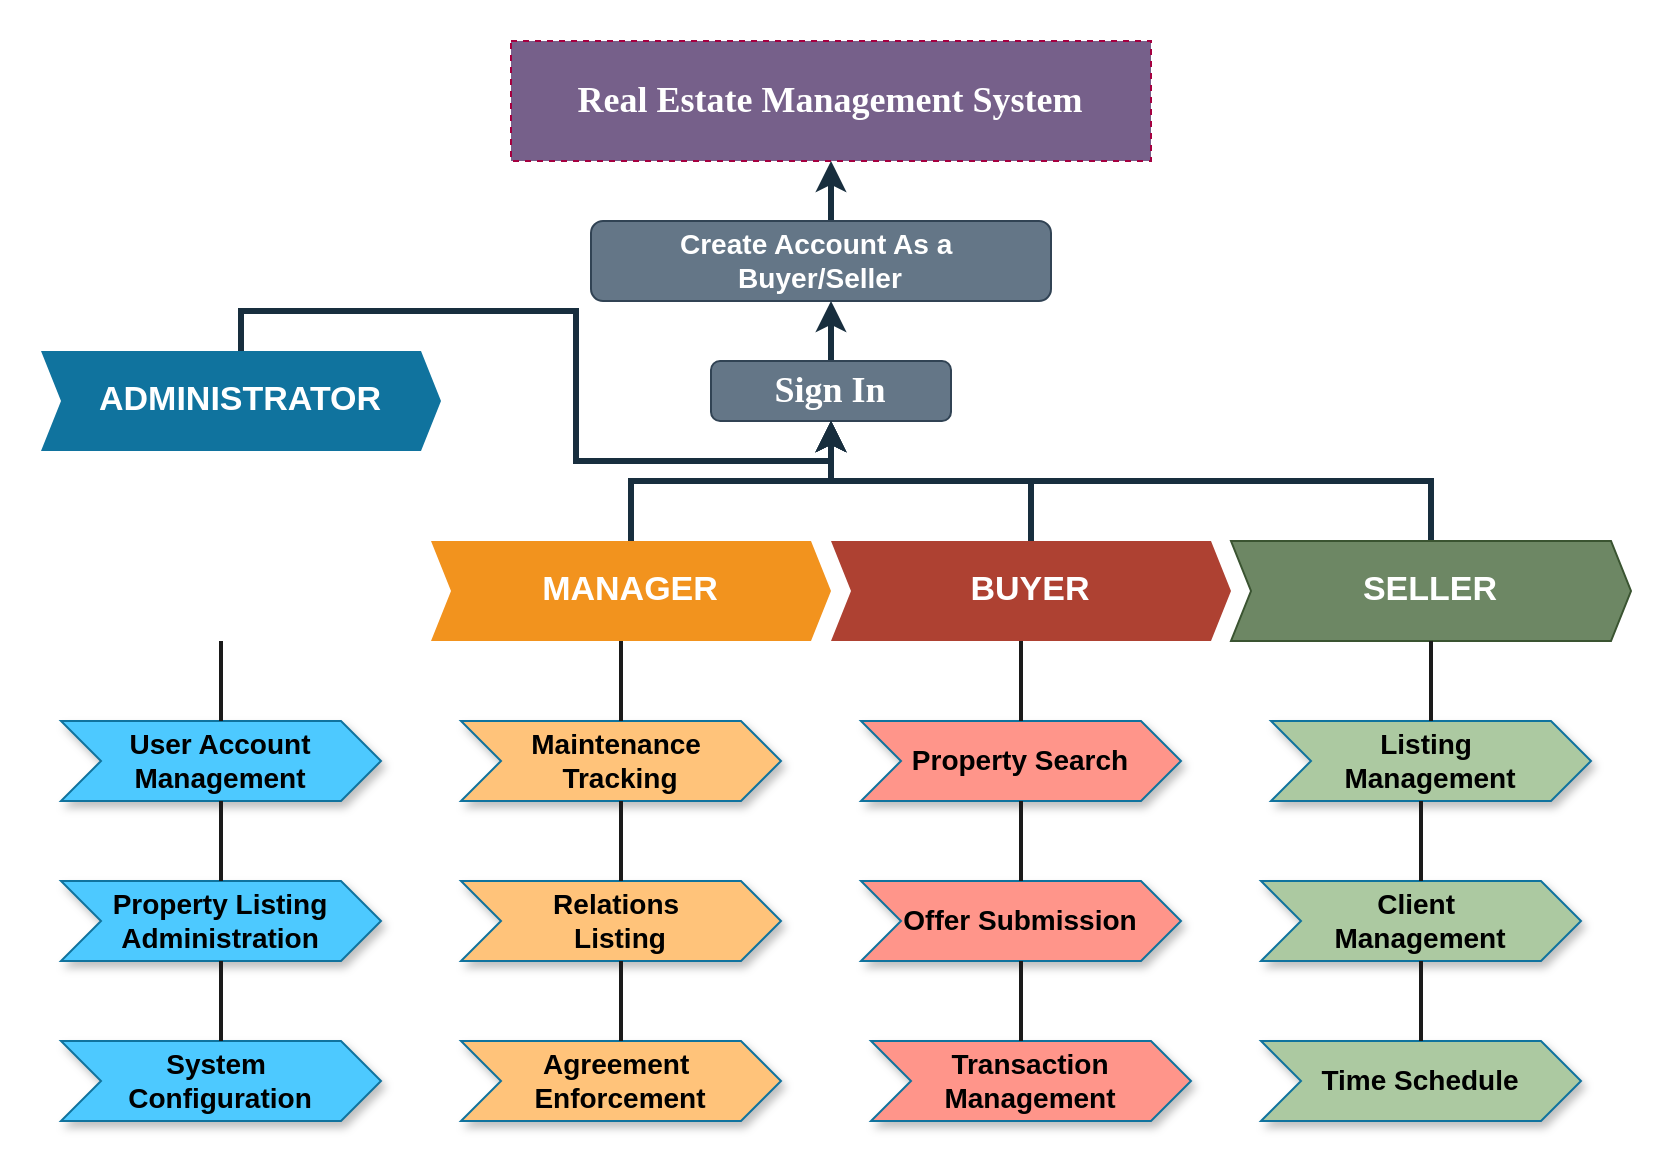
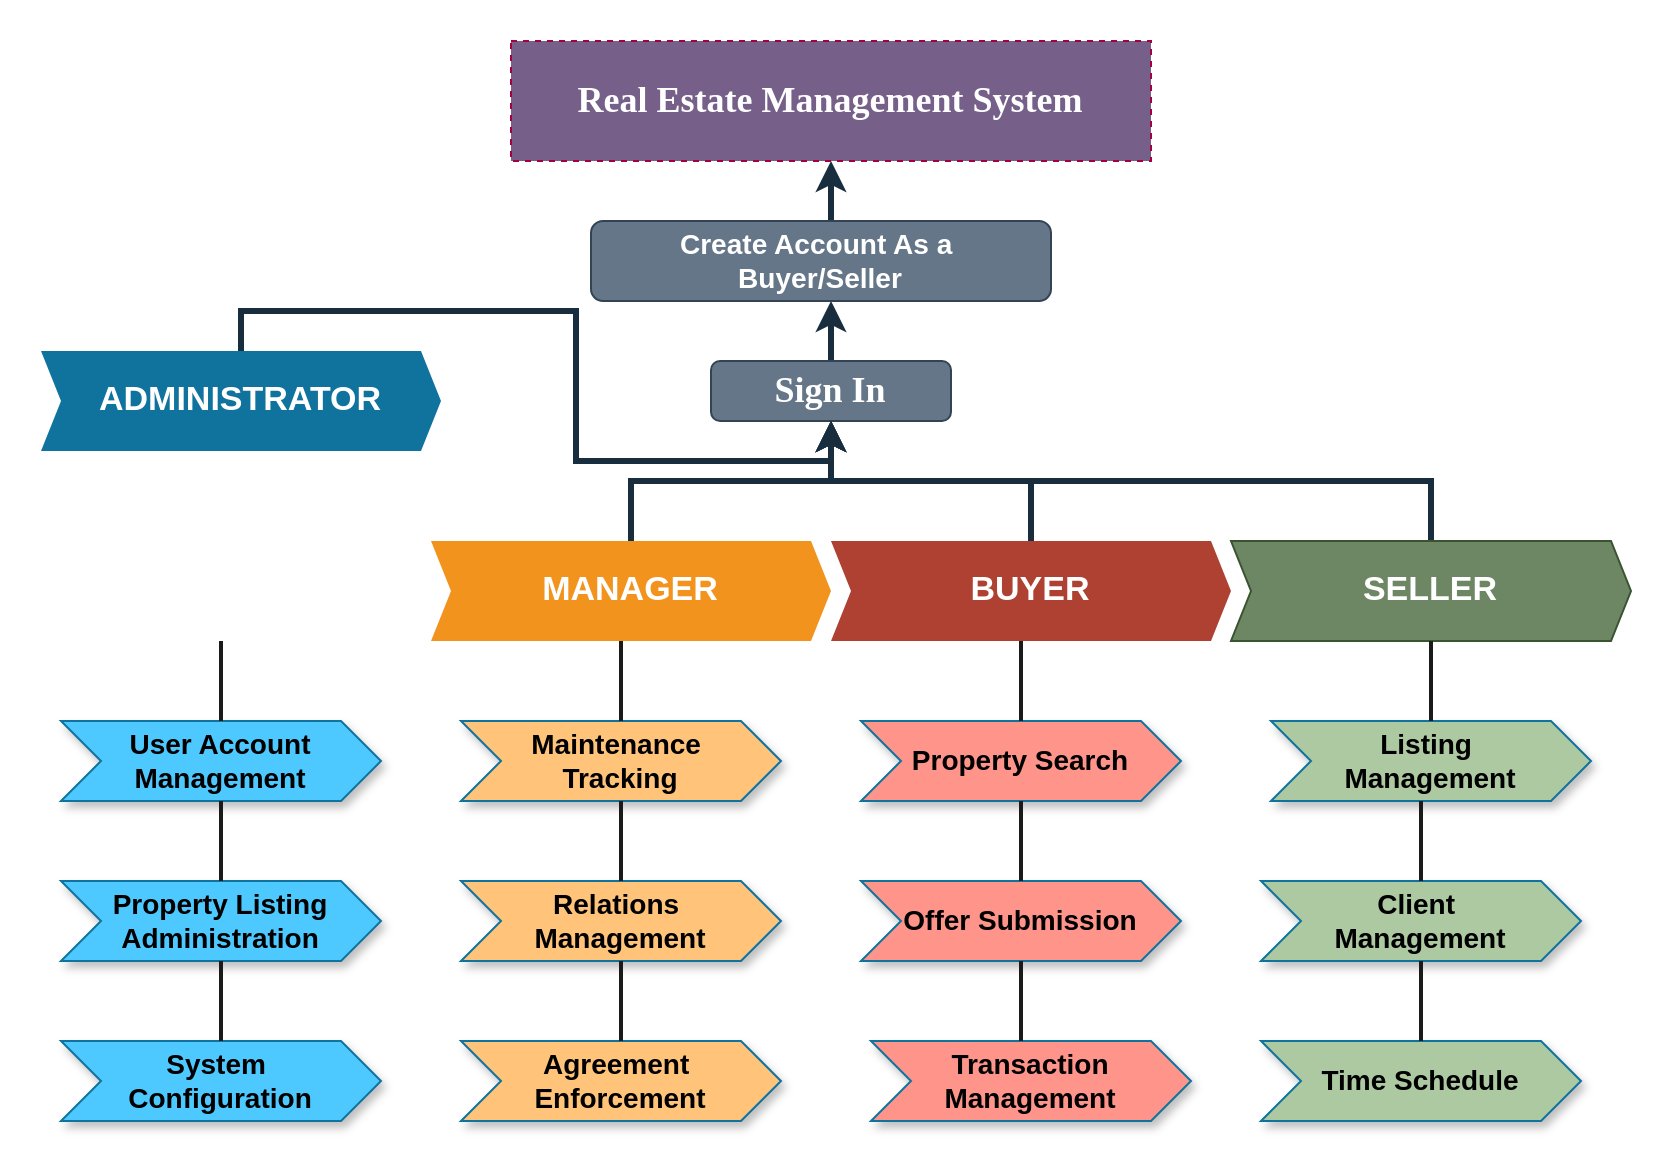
node "Relations Listing": label "Relations Listing" -> "Relations Management"
